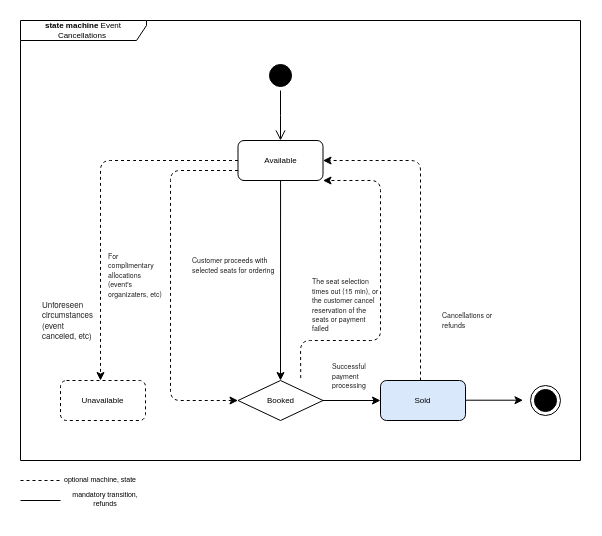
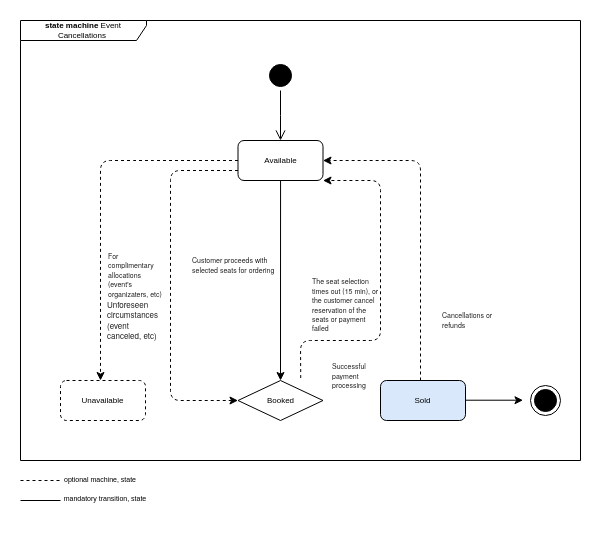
node "Unforeseen circumstances (event canceled, etc)": moved (71, 321) -> (136, 321)
edge "Booked" -> "Sold": removed
node "mandatory transition, refunds": label "mandatory transition, refunds" -> "mandatory transition, state"
